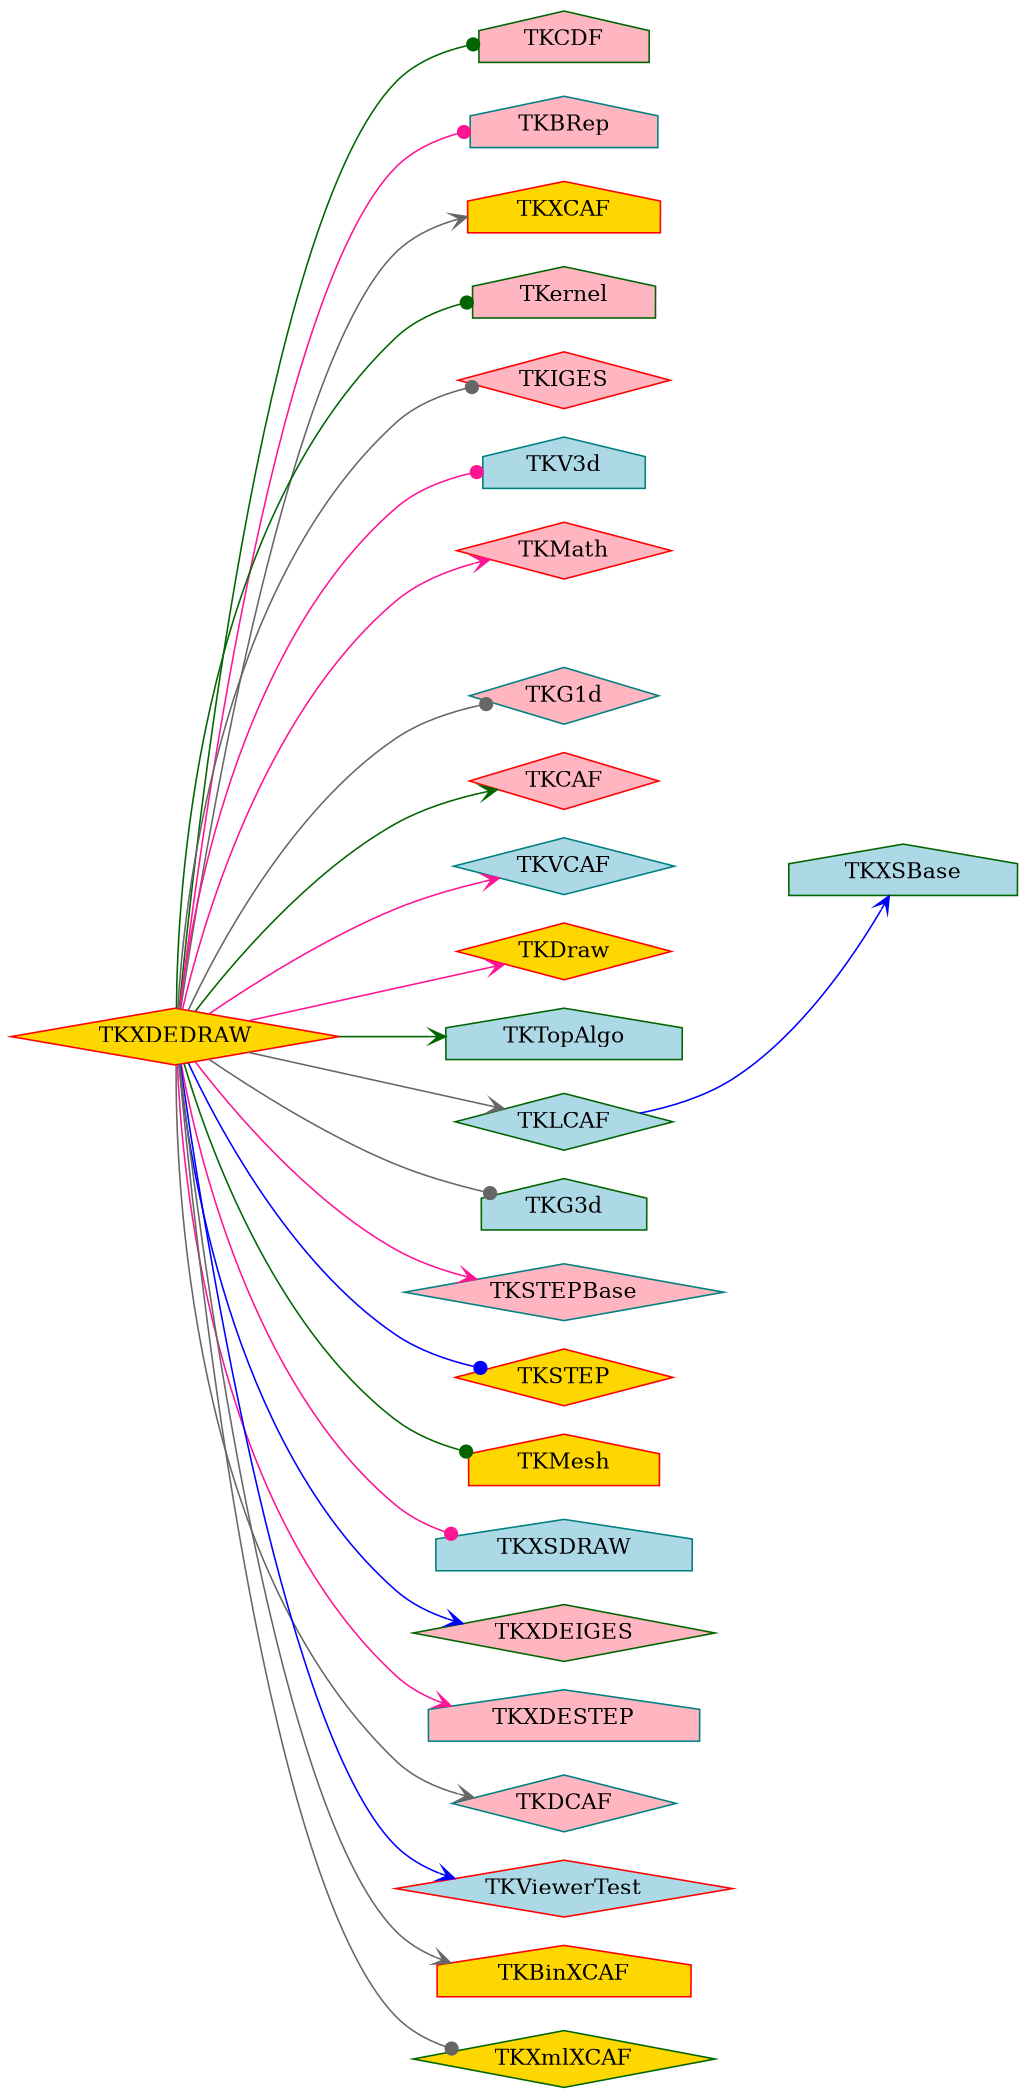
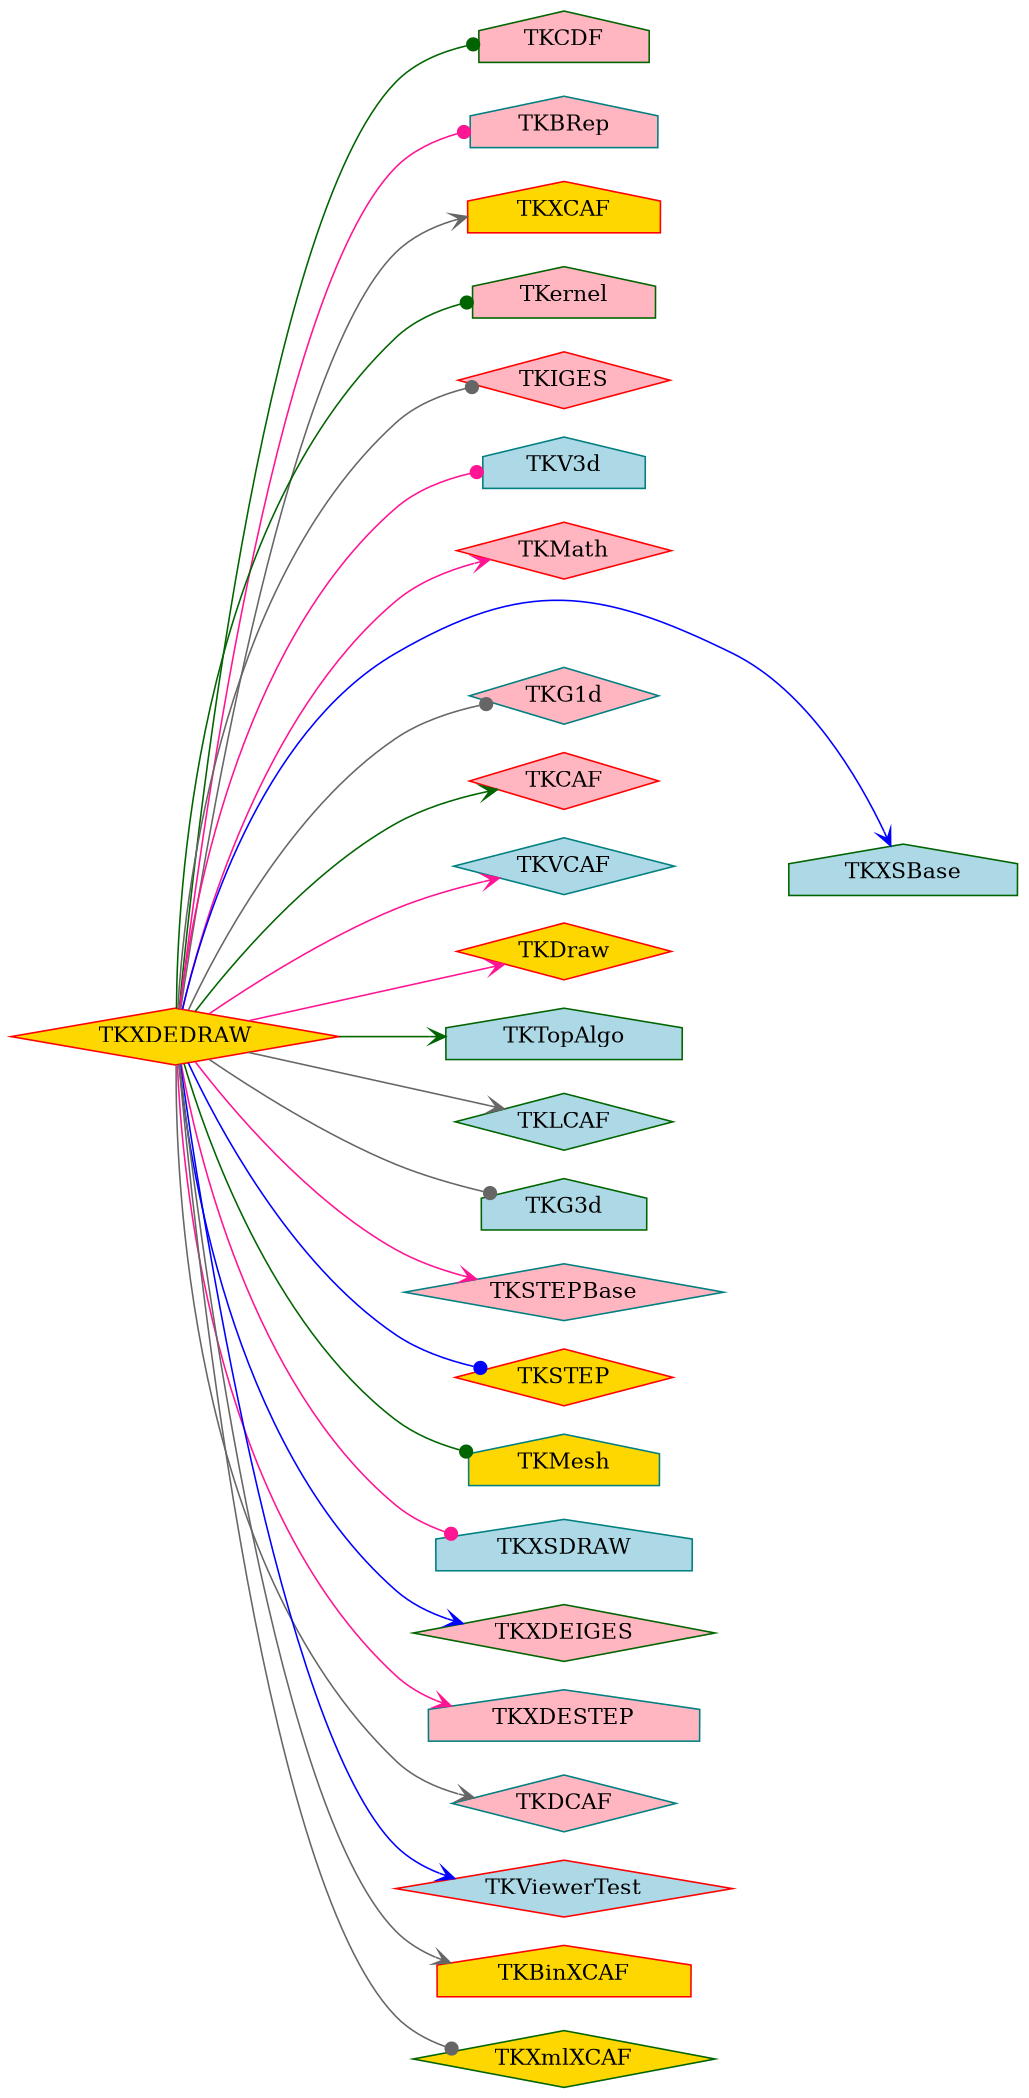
edge "TKLCAF" -> "TKXSBase": now "TKXDEDRAW" -> "TKXSBase"
node "TKMesh": color red -> teal
